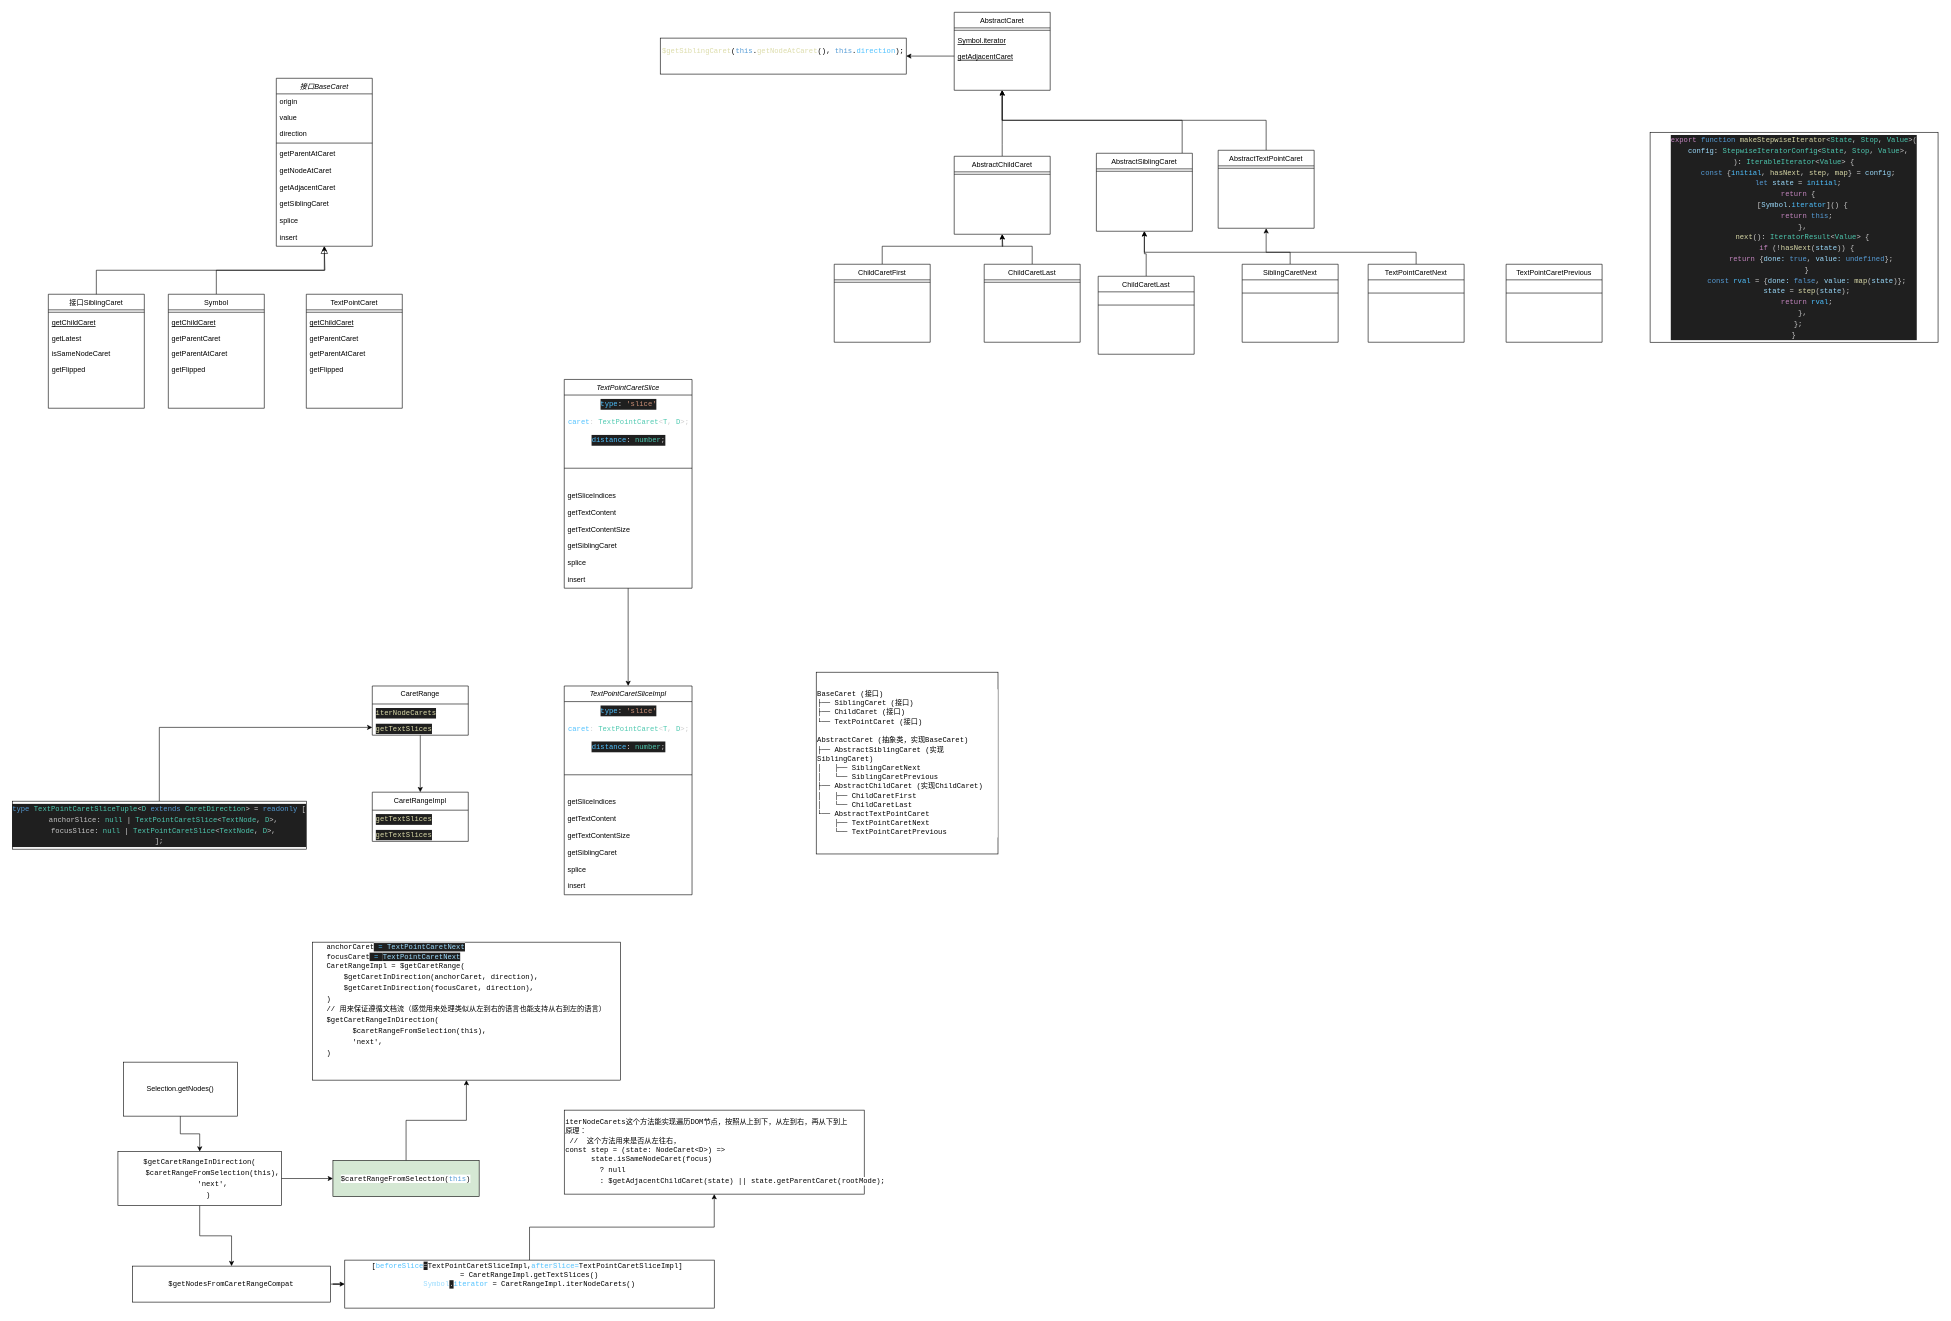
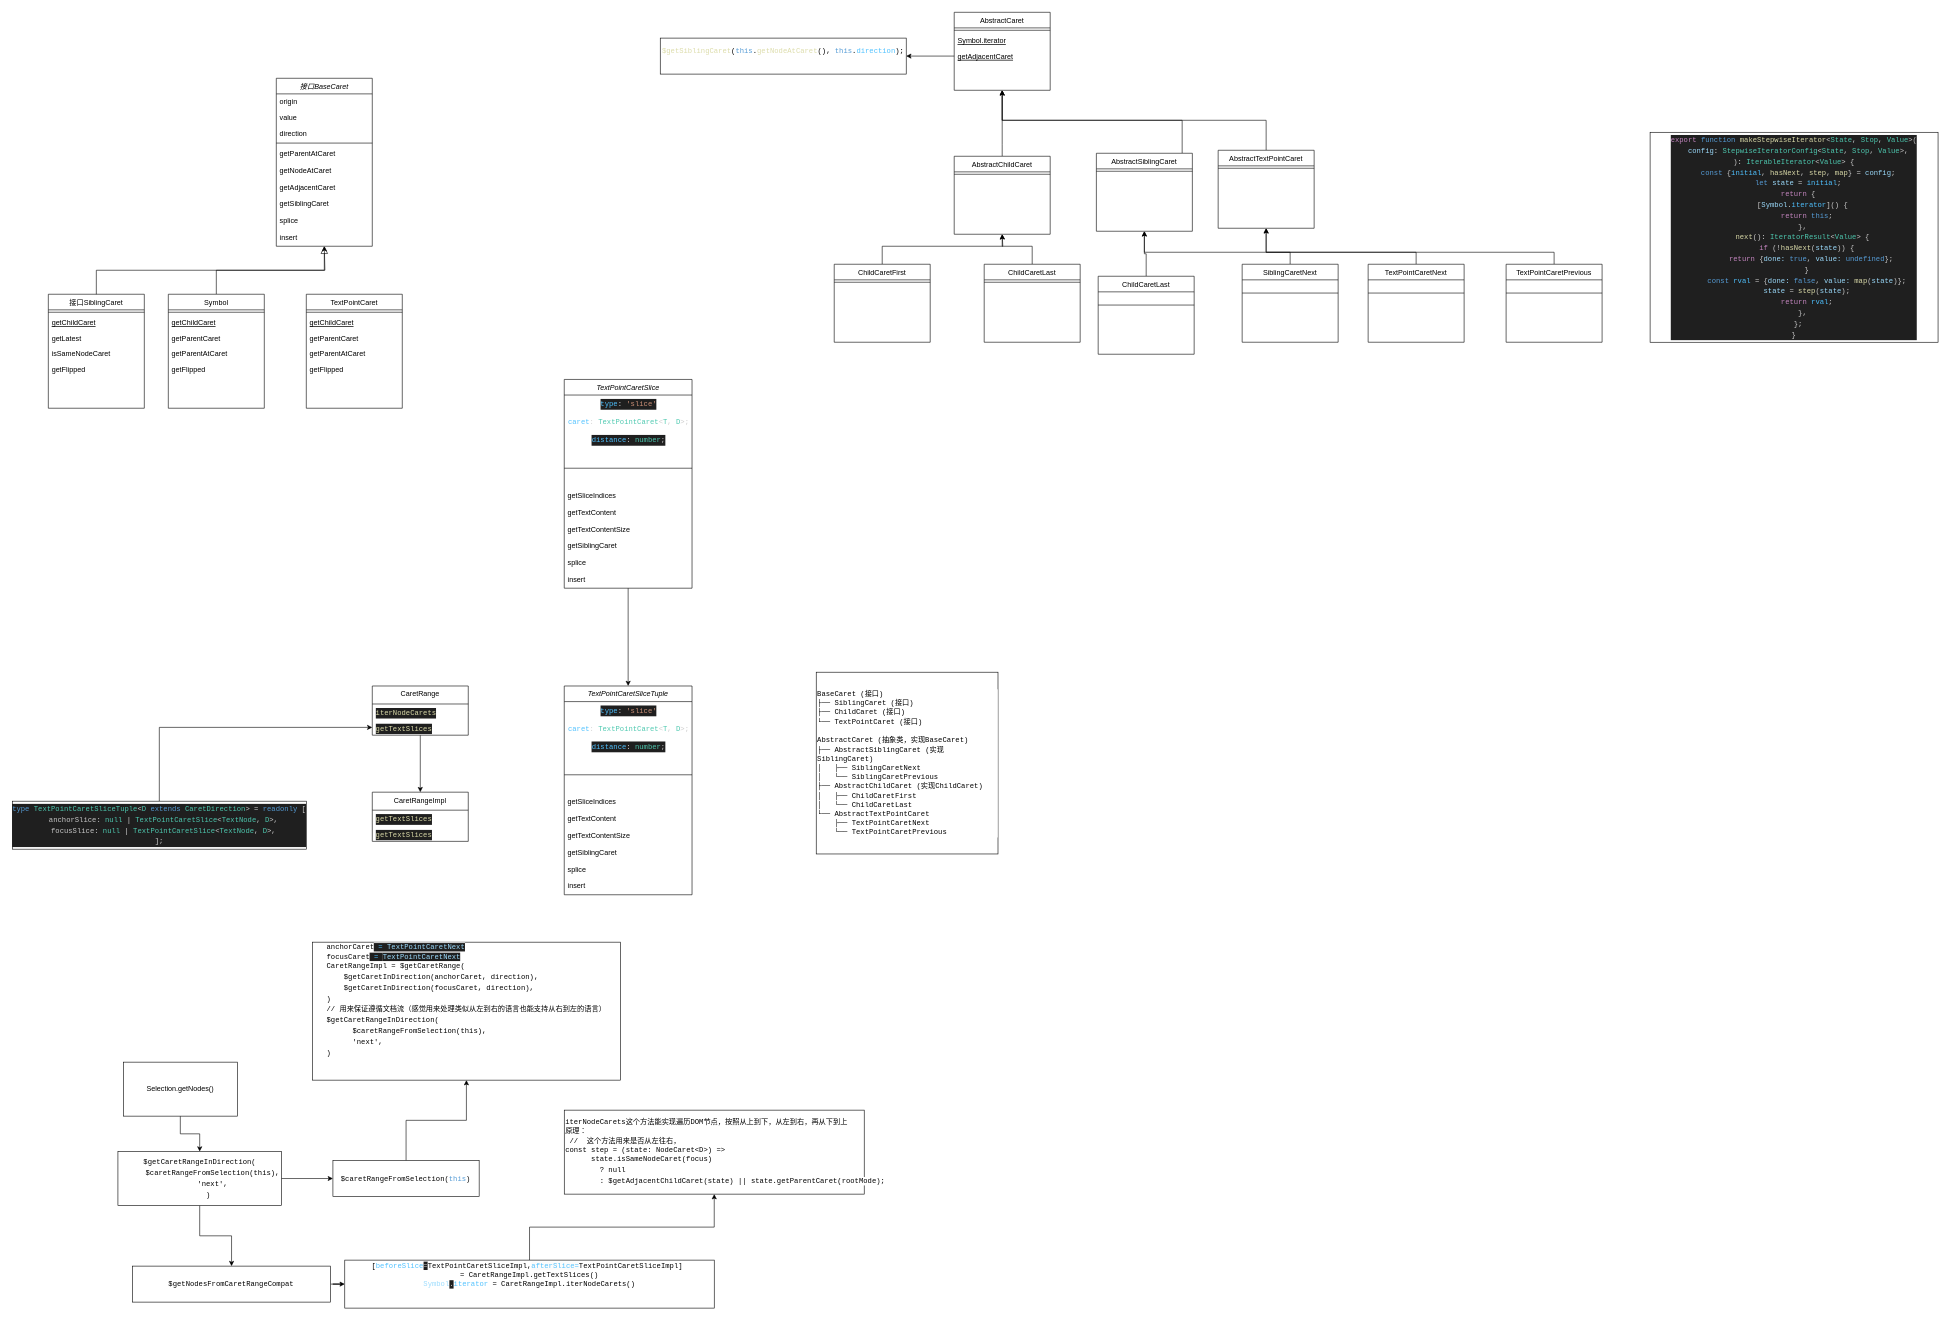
edge "TextPointCaretPrevious" -> "AbstractTextPointCaret": added
node "TextPointCaretSliceImpl": label "TextPointCaretSliceImpl" -> "TextPointCaretSliceTuple"
node "$caretRangeFromSelection(this)": fillcolor #d5e8d4 -> #ffffff
